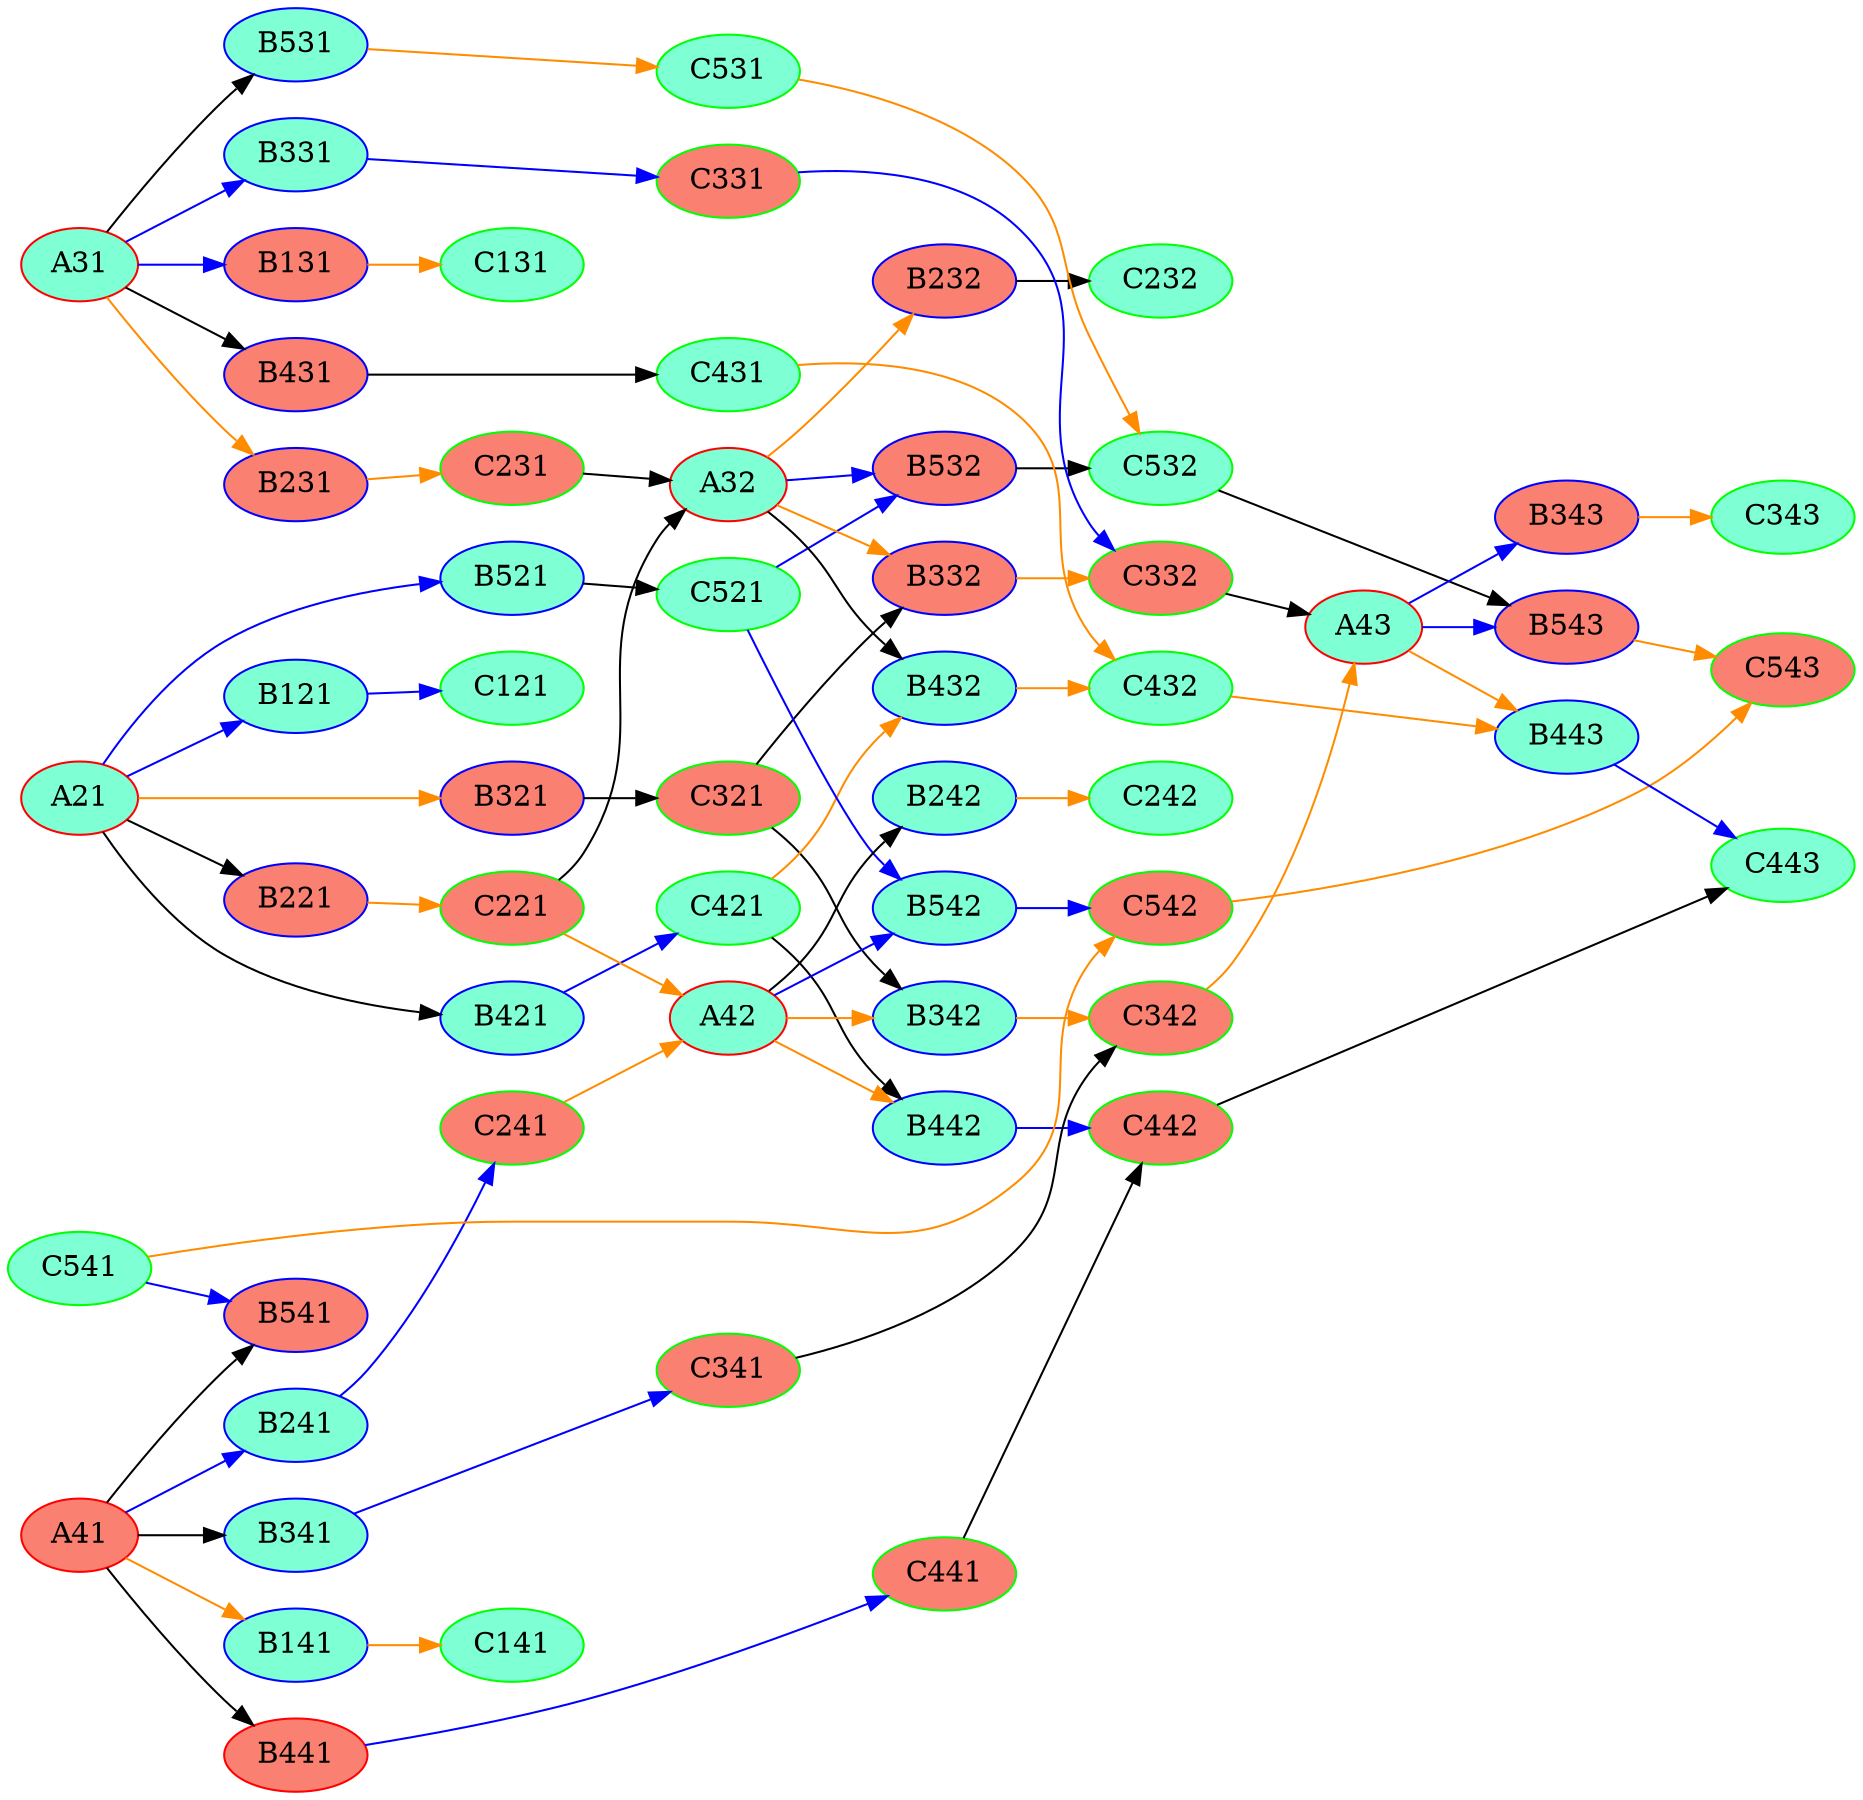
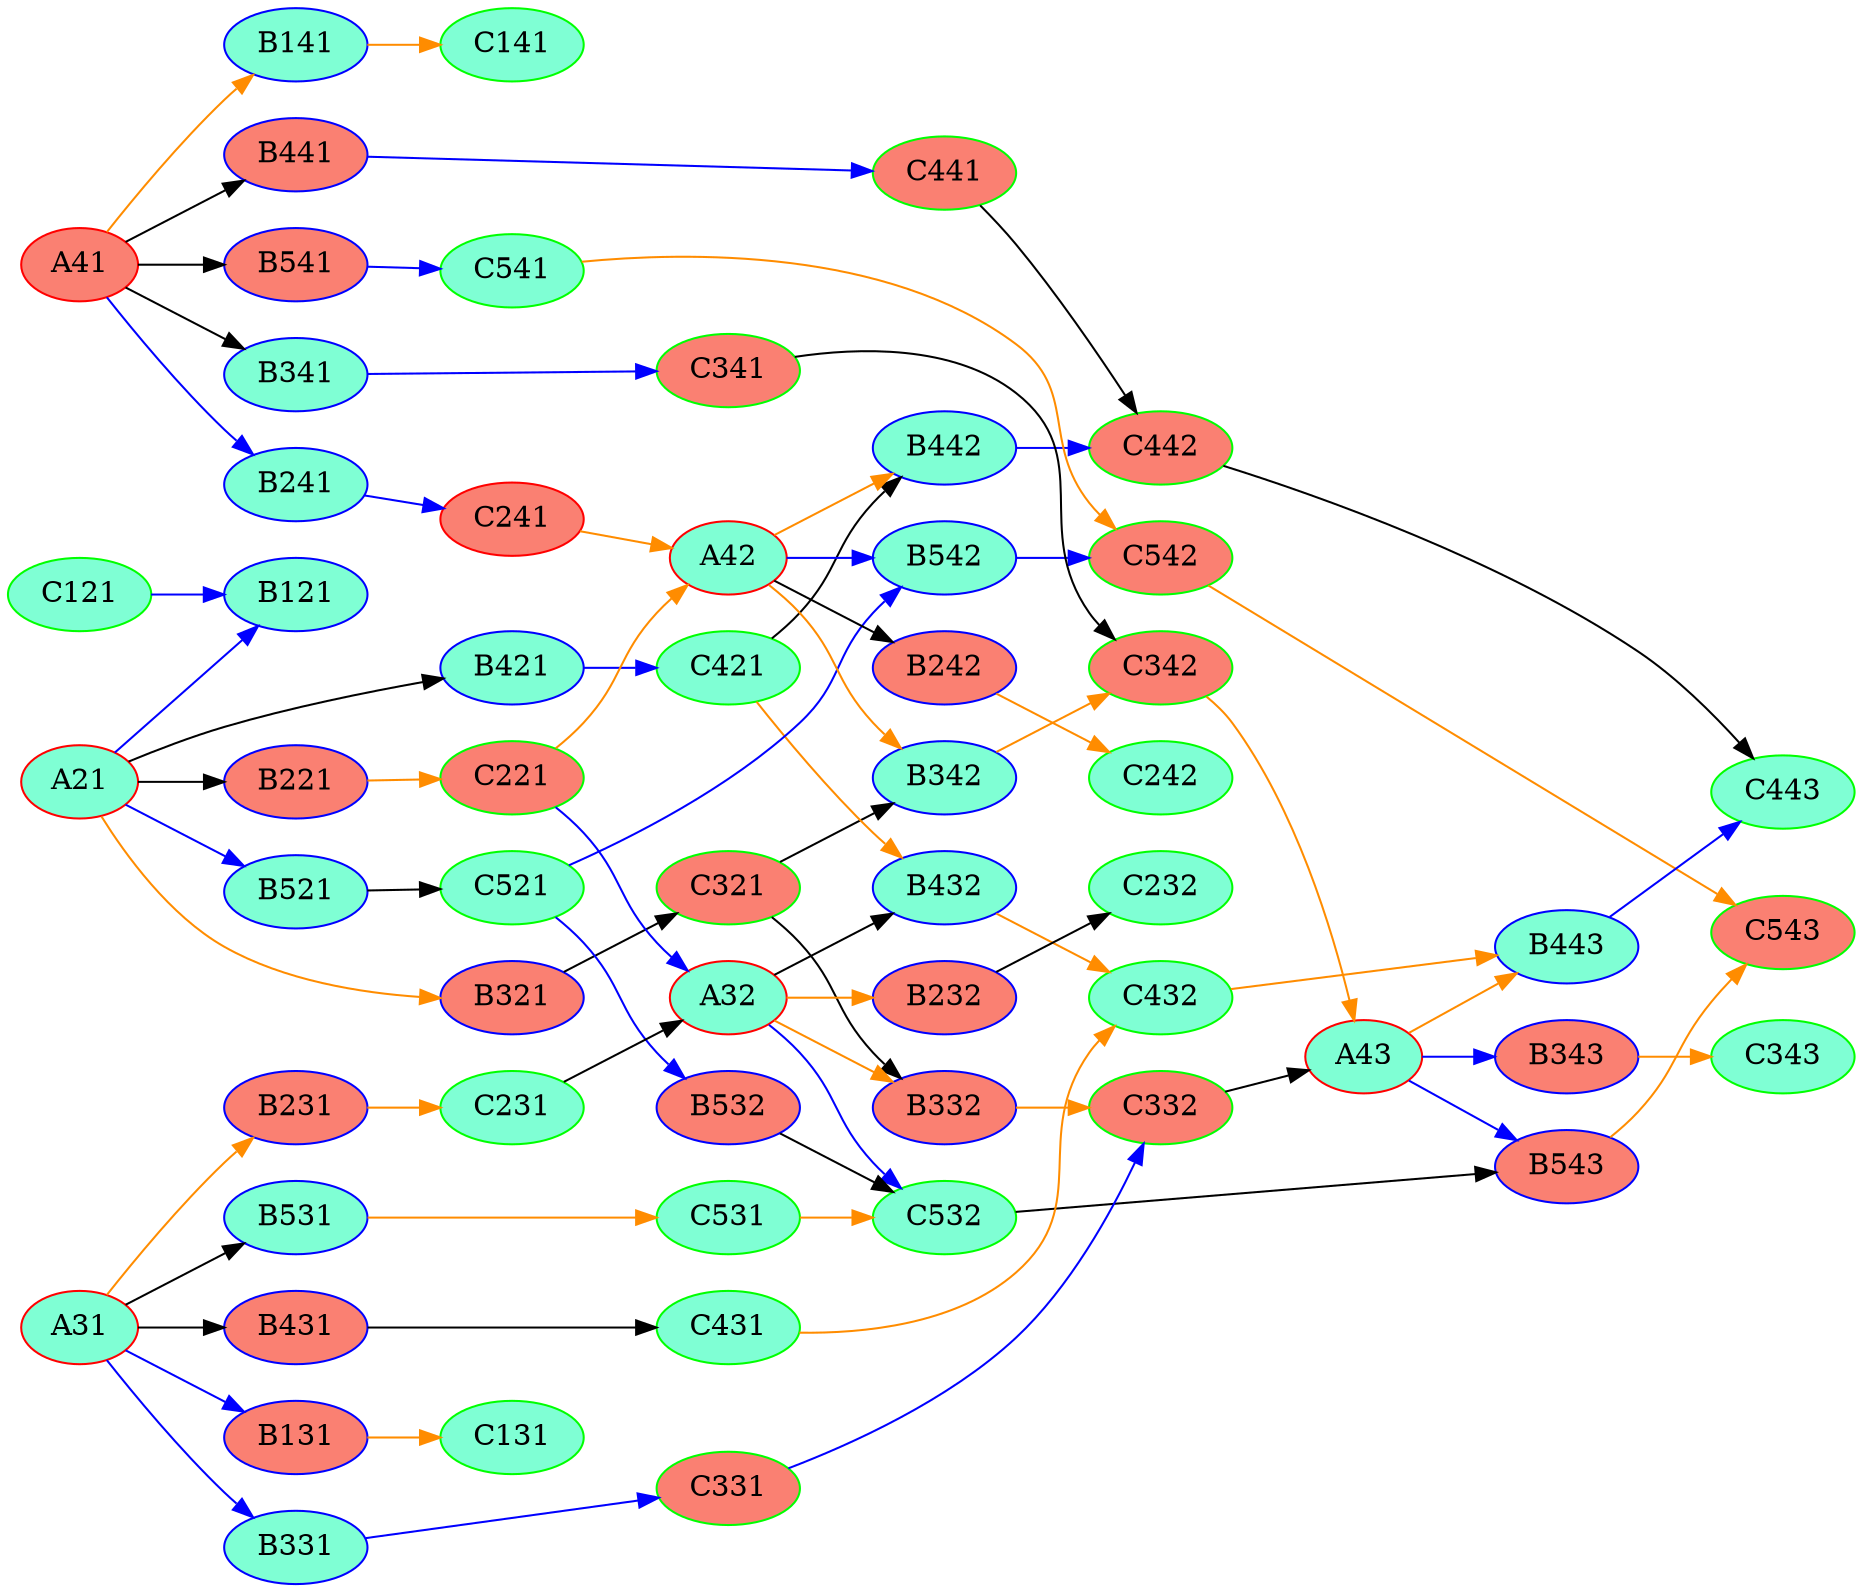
node "C231": fillcolor salmon -> aquamarine
edge "A32" -> "B532": now "A32" -> "C532"
edge "B121" -> "C121": reversed
edge "C221" -> "A32": color black -> blue
node "B242": fillcolor aquamarine -> salmon
node "C241": color green -> red
edge "C541" -> "B541": reversed
node "B441": color red -> blue
